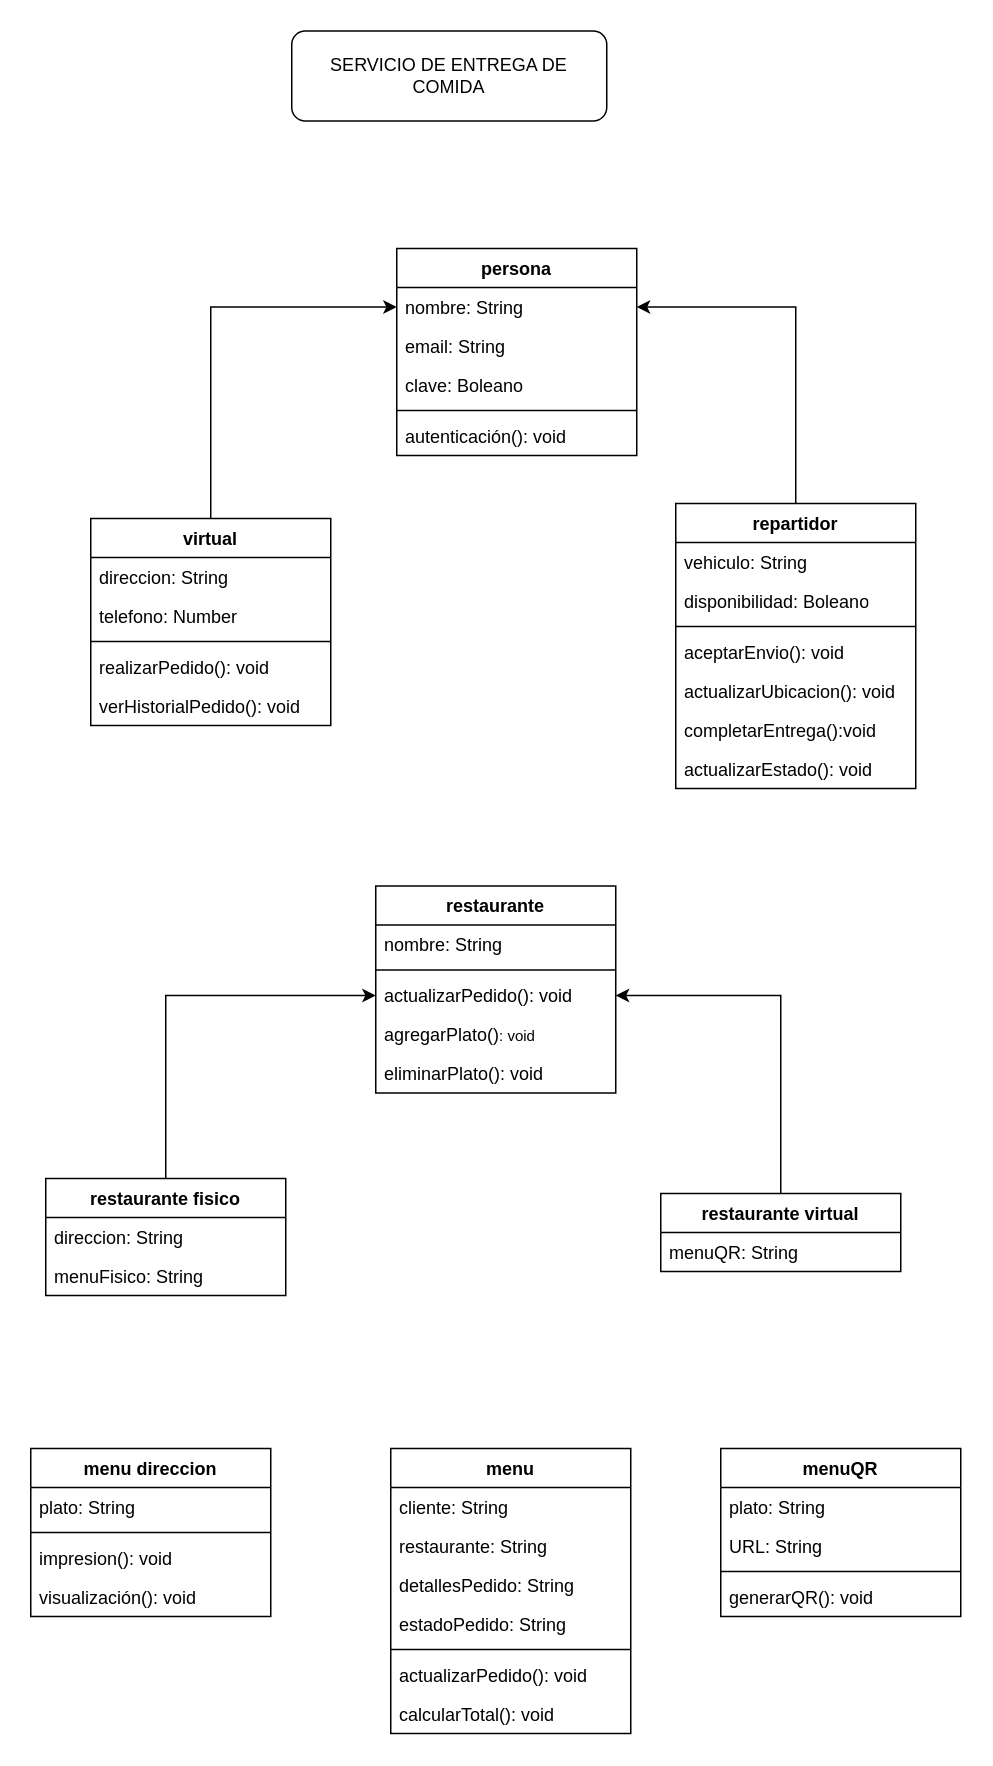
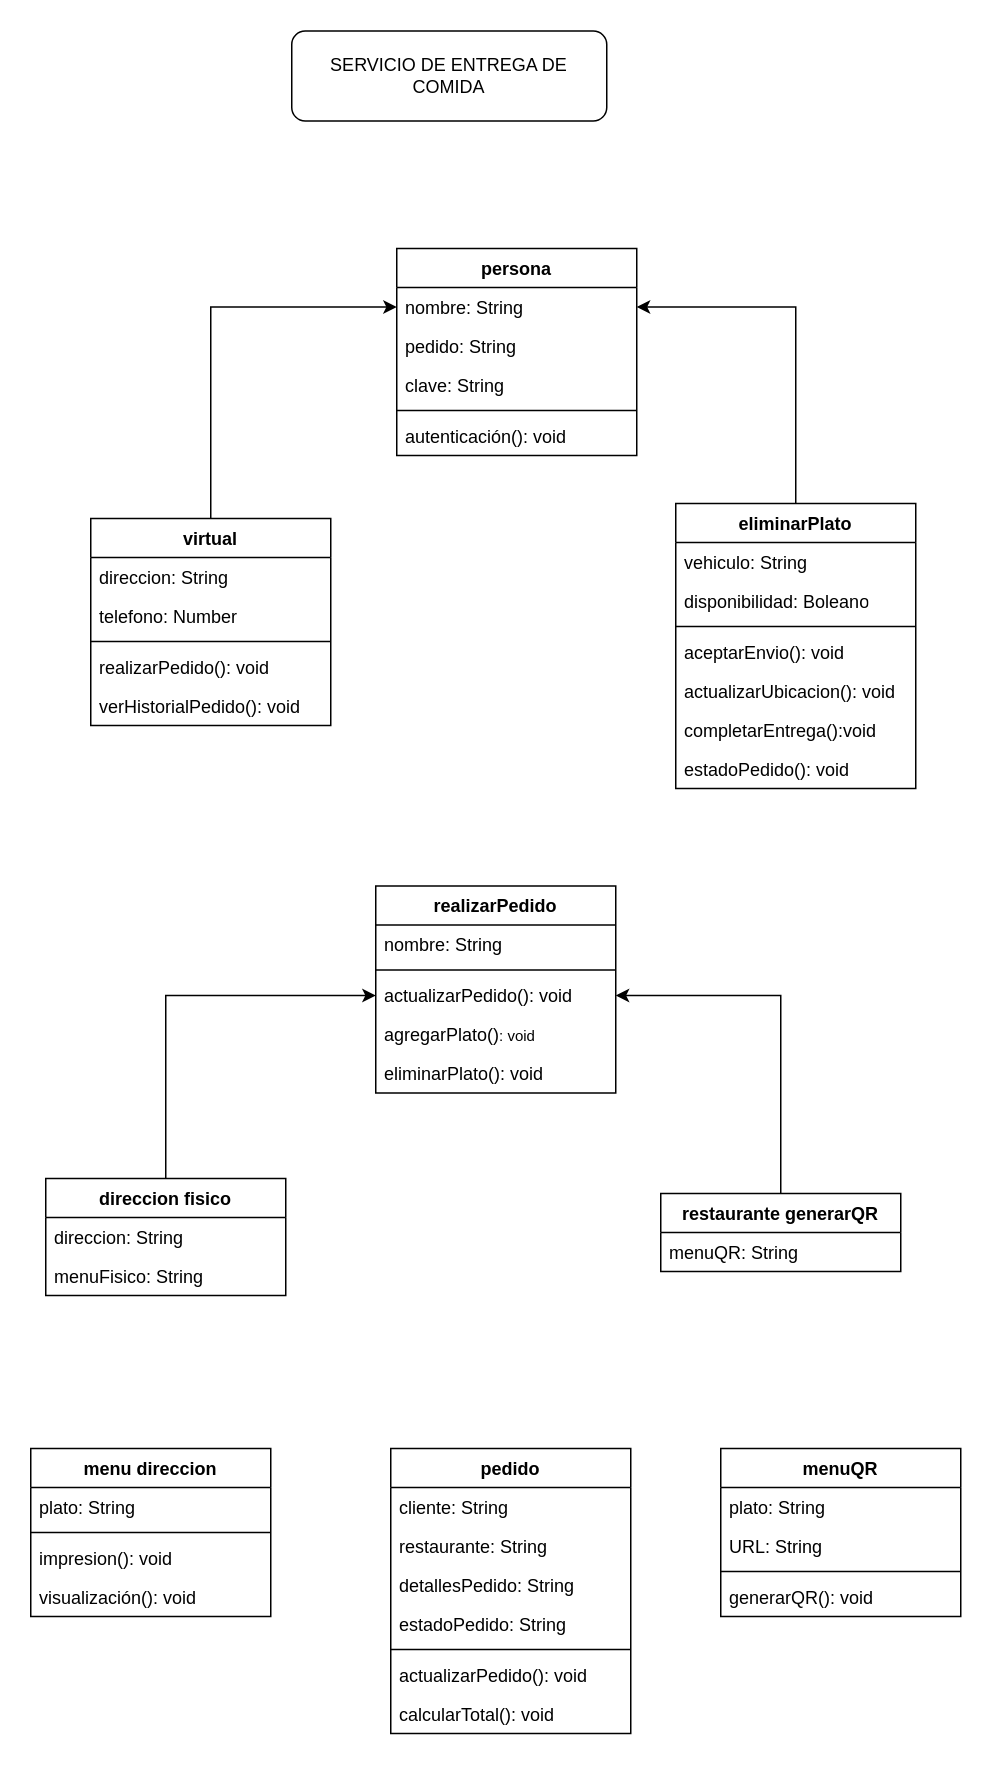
node "email: String": label "email: String" -> "pedido: String"
node "clave: Boleano": label "clave: Boleano" -> "clave: String"
node "repartidor": label "repartidor" -> "eliminarPlato"
node "actualizarEstado(): void": label "actualizarEstado(): void" -> "estadoPedido(): void"
node "restaurante": label "restaurante" -> "realizarPedido"
node "restaurante fisico": label "restaurante fisico" -> "direccion fisico"
node "restaurante virtual": label "restaurante virtual" -> "restaurante generarQR"
node "menu": label "menu" -> "pedido"
